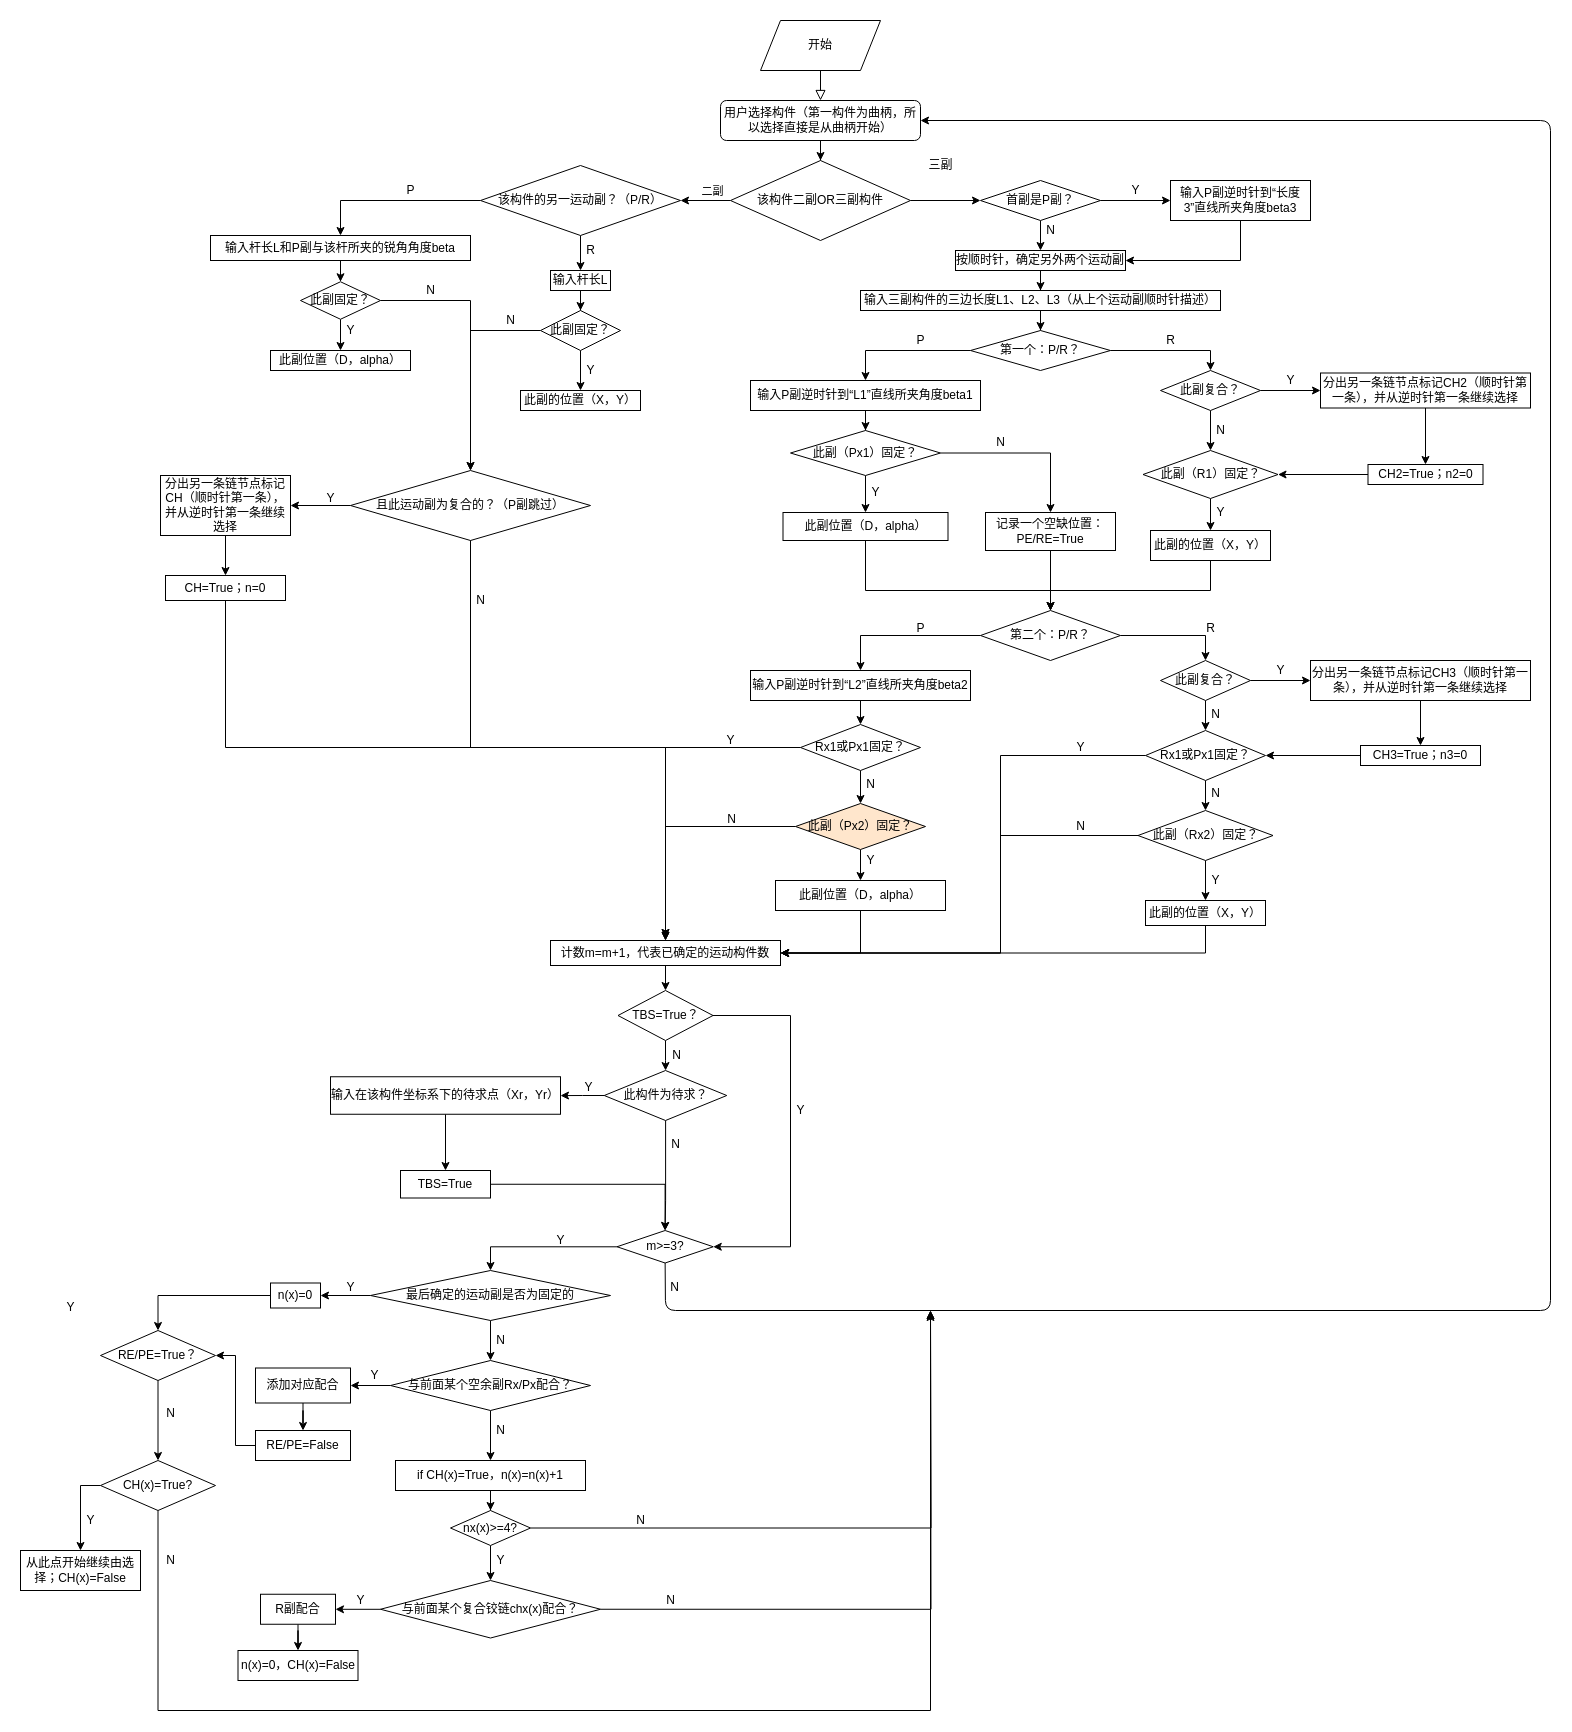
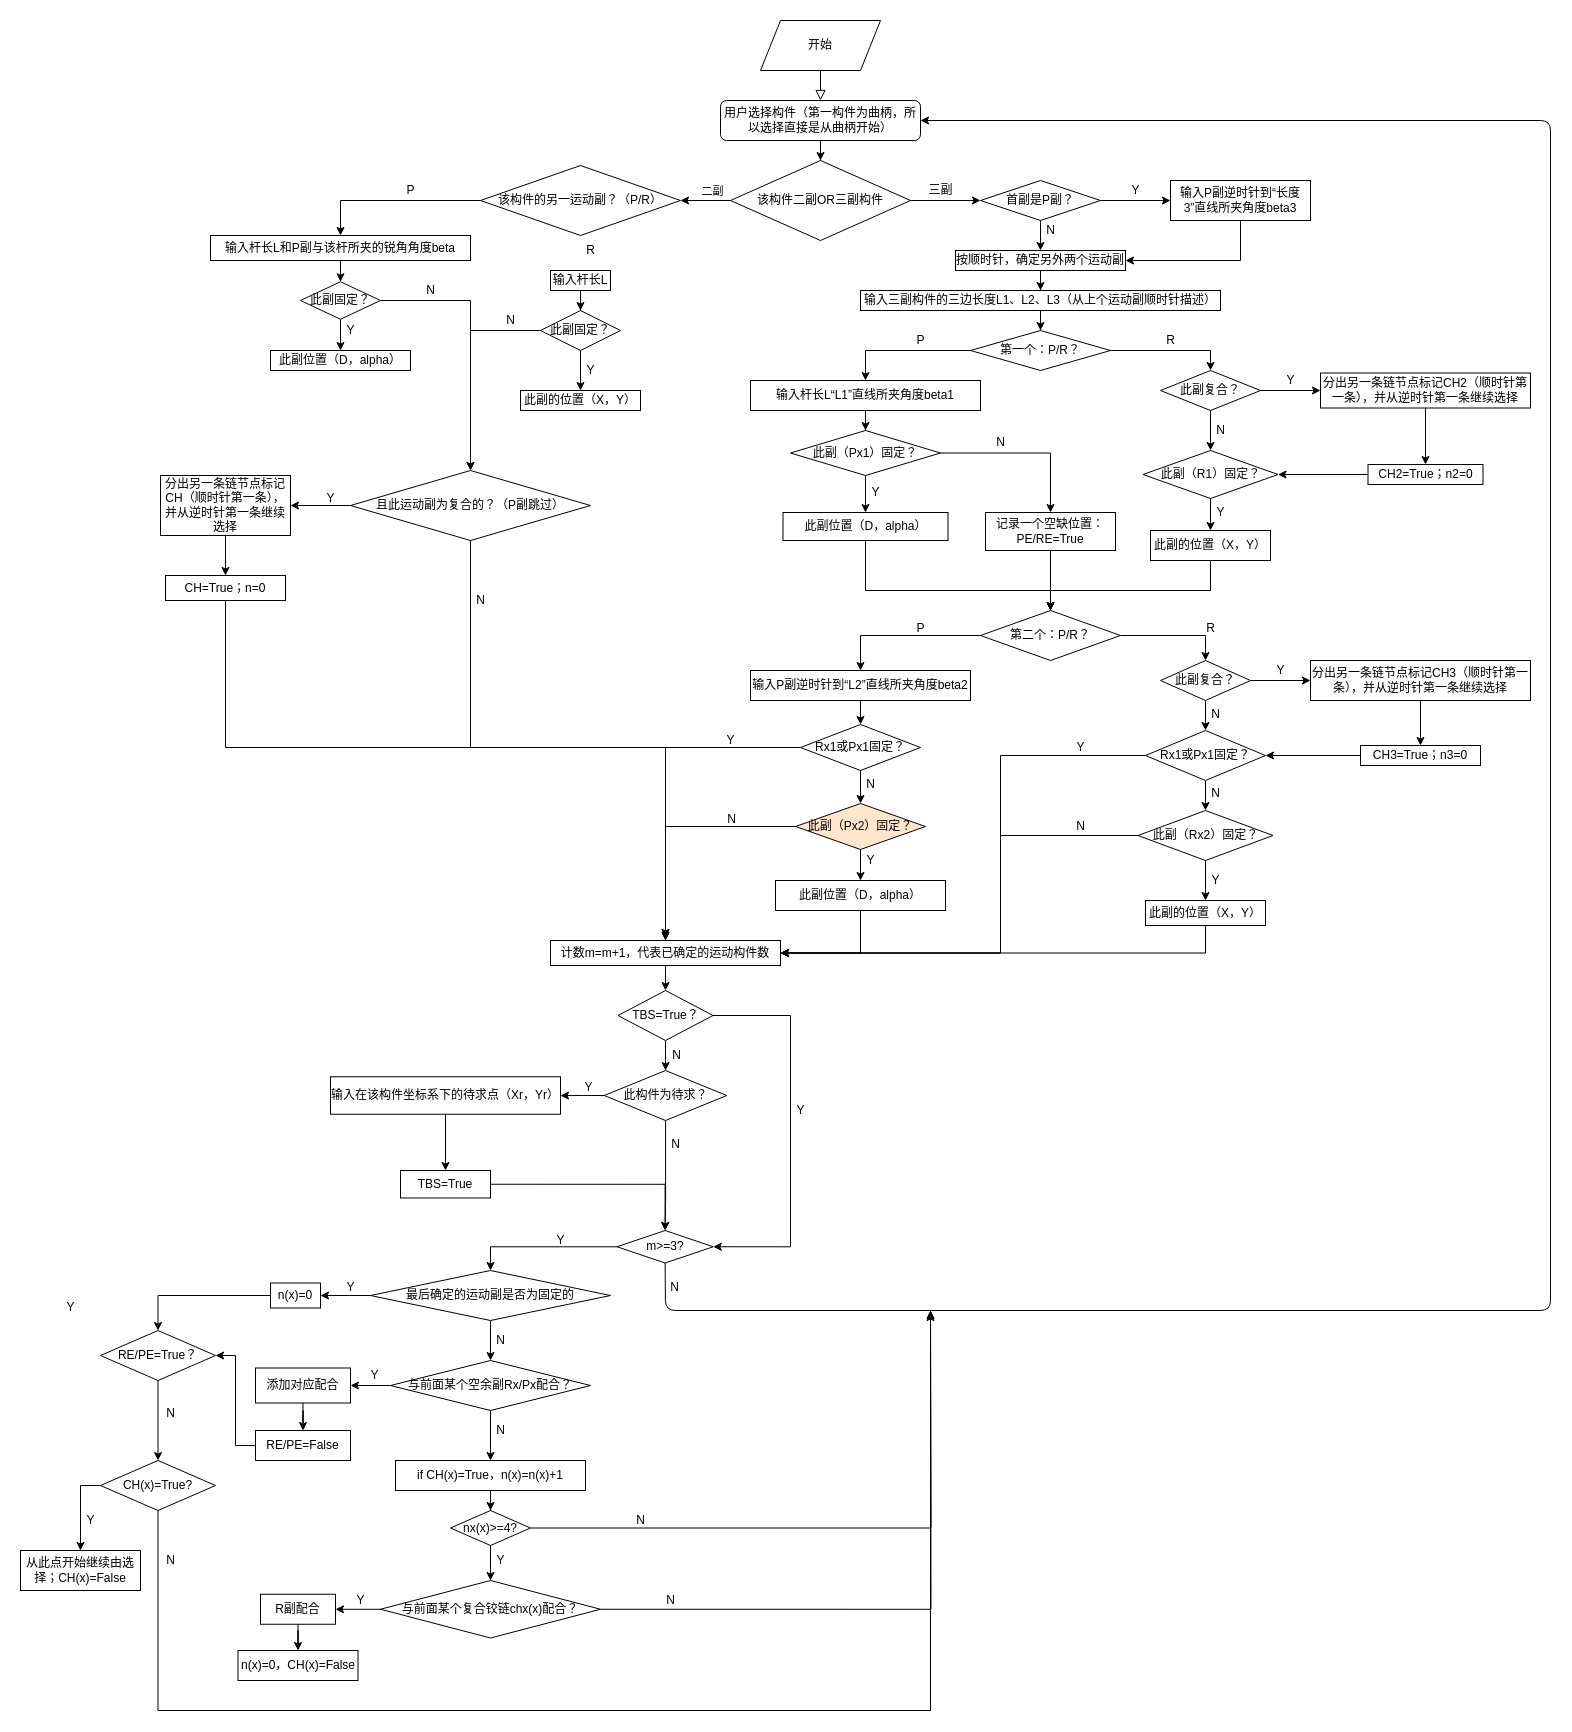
node "三副": moved (941, 166) -> (941, 191)
edge "该构件的另一运动副？（P/R）" -> "输入杆长L": removed
node "输入P副逆时针到“L1”直线所夹角度beta1": label "输入P副逆时针到“L1”直线所夹角度beta1" -> "输入杆长L“L1”直线所夹角度beta1"
